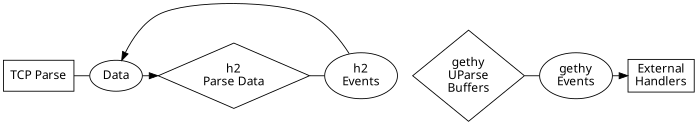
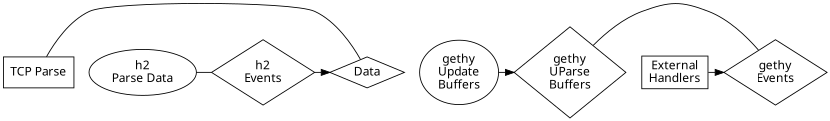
node "gethy Update Buffers": added
node "Data": shape ellipse -> diamond
edge "Data" -> "h2 Parse Data": removed
node "h2 Parse Data": shape diamond -> ellipse
node "h2 Events": shape ellipse -> diamond
node "gethy Events": shape ellipse -> diamond
edge "gethy Events" -> "External Handlers": reversed
